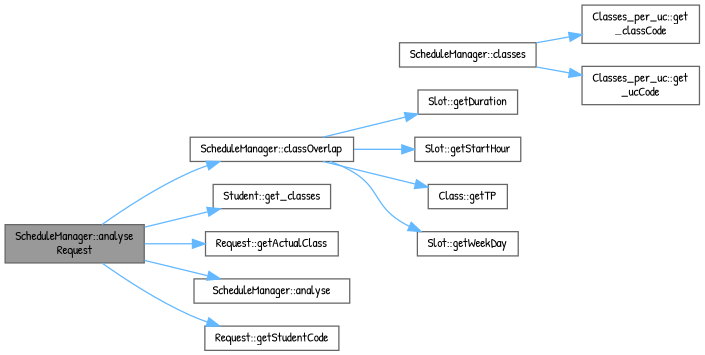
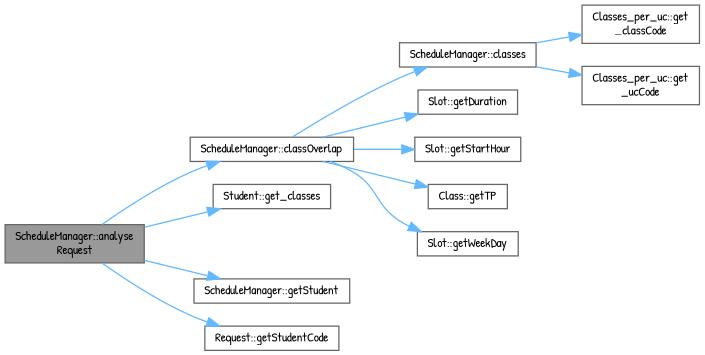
edge "ScheduleManager::classOverlap" -> "ScheduleManager::classes": added
node "Request::getActualClass": removed
node "ScheduleManager::analyse": label "ScheduleManager::analyse" -> "ScheduleManager::getStudent"
